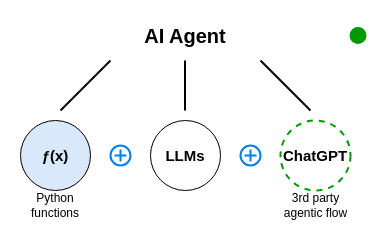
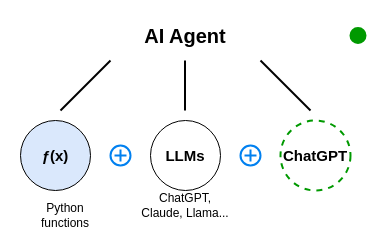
node "Python functions": moved (56, 206) -> (66, 216)
node "ChatGPT, Claude, Llama...": added
node "3rd party agentic flow": removed
